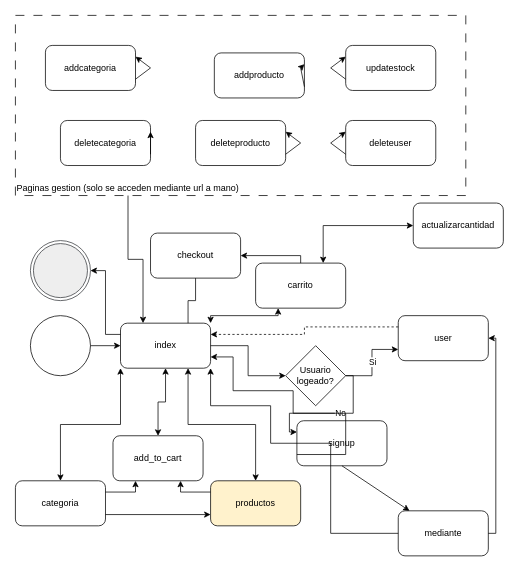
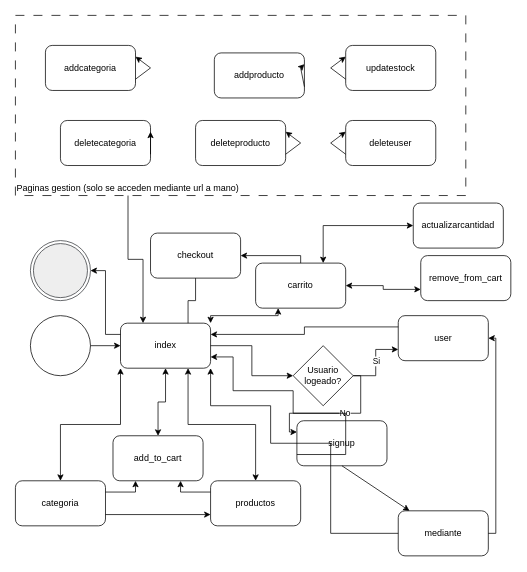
node "remove_from_cart": added
edge "remove_from_cart" -- "carrito": added
edge "user" -> "index": style dashed -> solid
node "Usuario logeado?": moved (315, 375) -> (323, 375)
node "productos": fillcolor #fff2cc -> #ffffff
